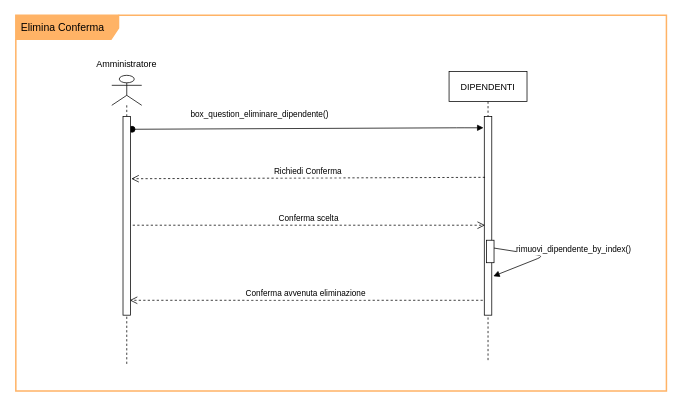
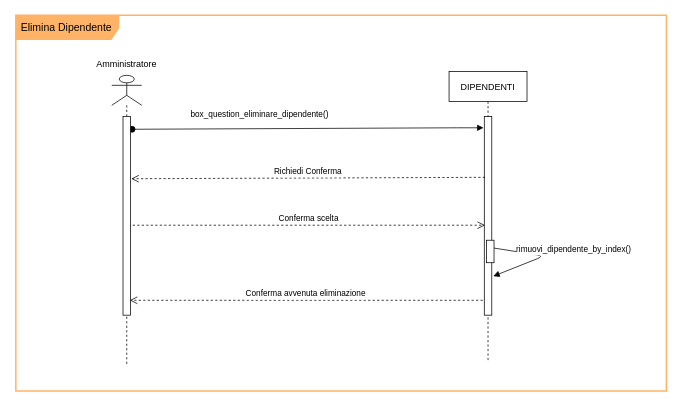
node "Elimina Conferma": label "Elimina Conferma" -> "Elimina Dipendente"
